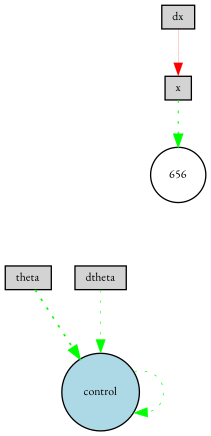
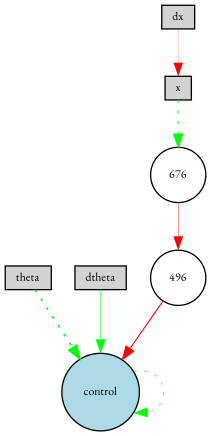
node "656": label "656" -> "676"
node "496": added
edge "dtheta" -> "control": style dotted -> solid
